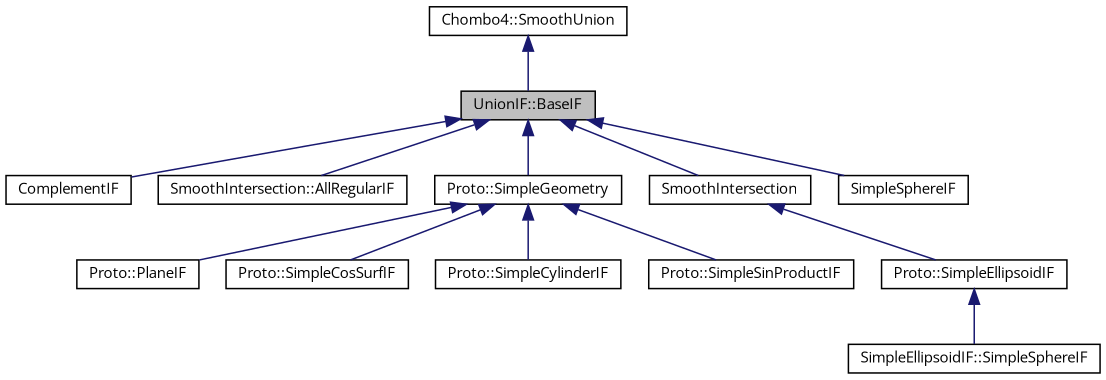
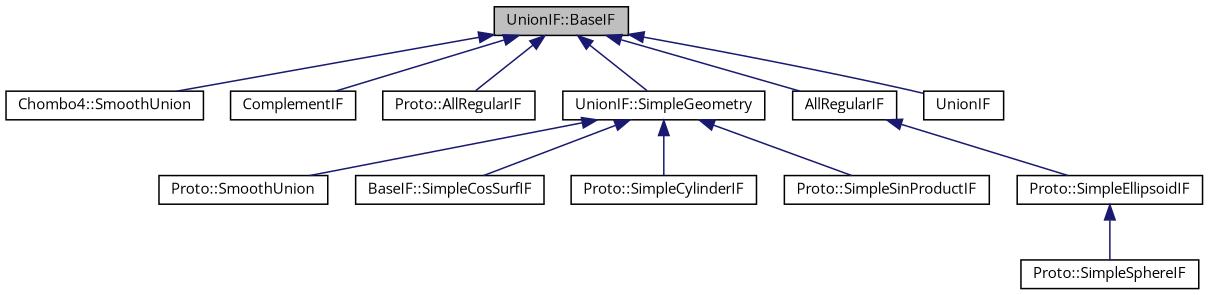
edge "UnionIF::BaseIF" -> "Chombo4::SmoothUnion": reversed
node "SmoothIntersection::AllRegularIF": label "SmoothIntersection::AllRegularIF" -> "Proto::AllRegularIF"
node "Proto::SimpleGeometry": label "Proto::SimpleGeometry" -> "UnionIF::SimpleGeometry"
node "SmoothIntersection": label "SmoothIntersection" -> "AllRegularIF"
node "SimpleSphereIF": label "SimpleSphereIF" -> "UnionIF"
node "Proto::PlaneIF": label "Proto::PlaneIF" -> "Proto::SmoothUnion"
node "Proto::SimpleCosSurfIF": label "Proto::SimpleCosSurfIF" -> "BaseIF::SimpleCosSurfIF"
node "SimpleEllipsoidIF::SimpleSphereIF": label "SimpleEllipsoidIF::SimpleSphereIF" -> "Proto::SimpleSphereIF"
